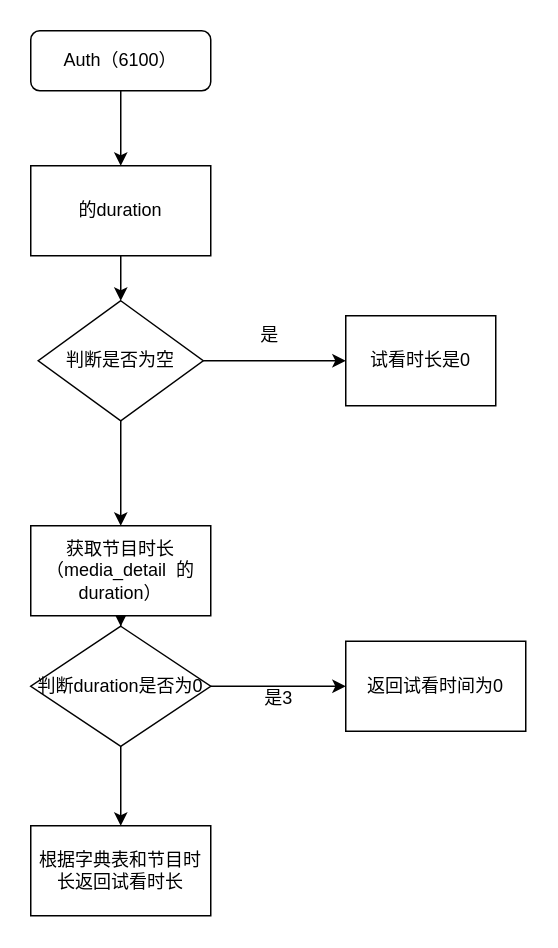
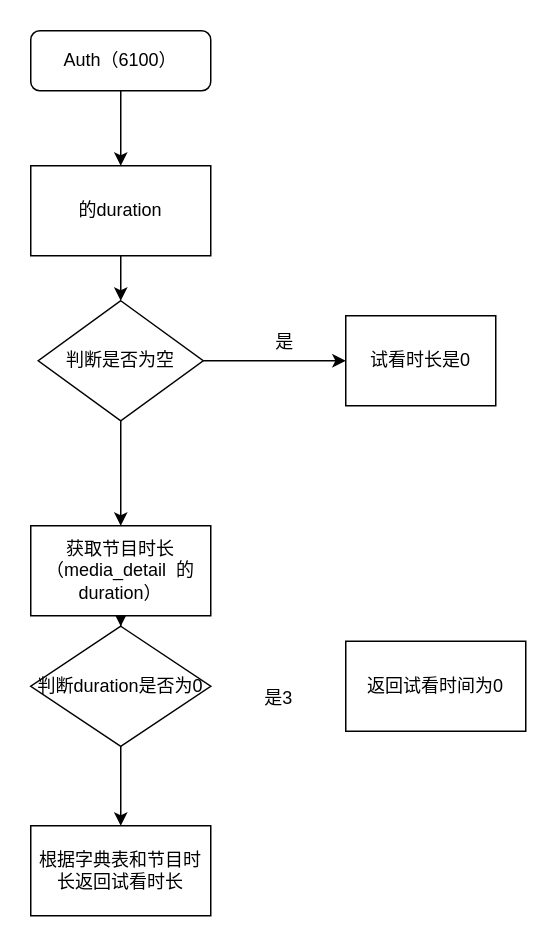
node "是": moved (269, 335) -> (284, 343)
edge "判断duration是否为0" -> "返回试看时间为0": removed
